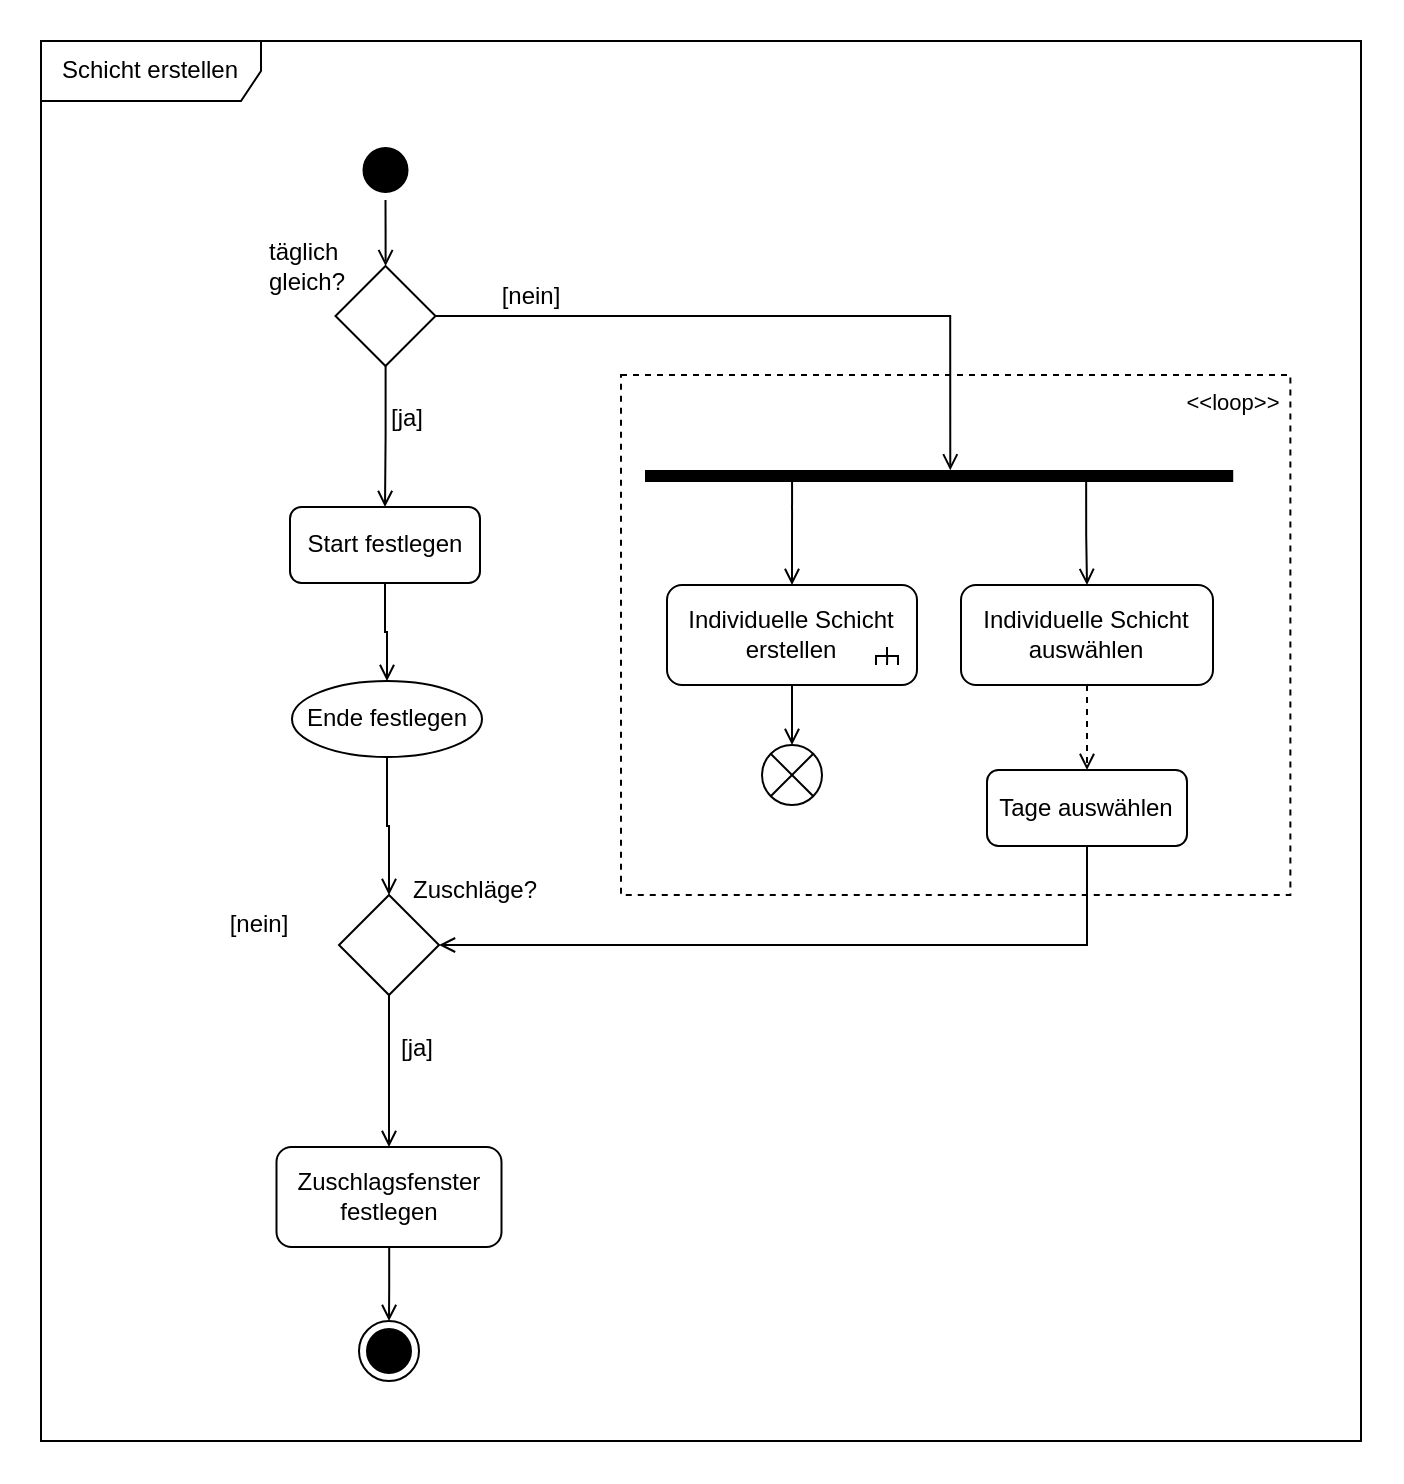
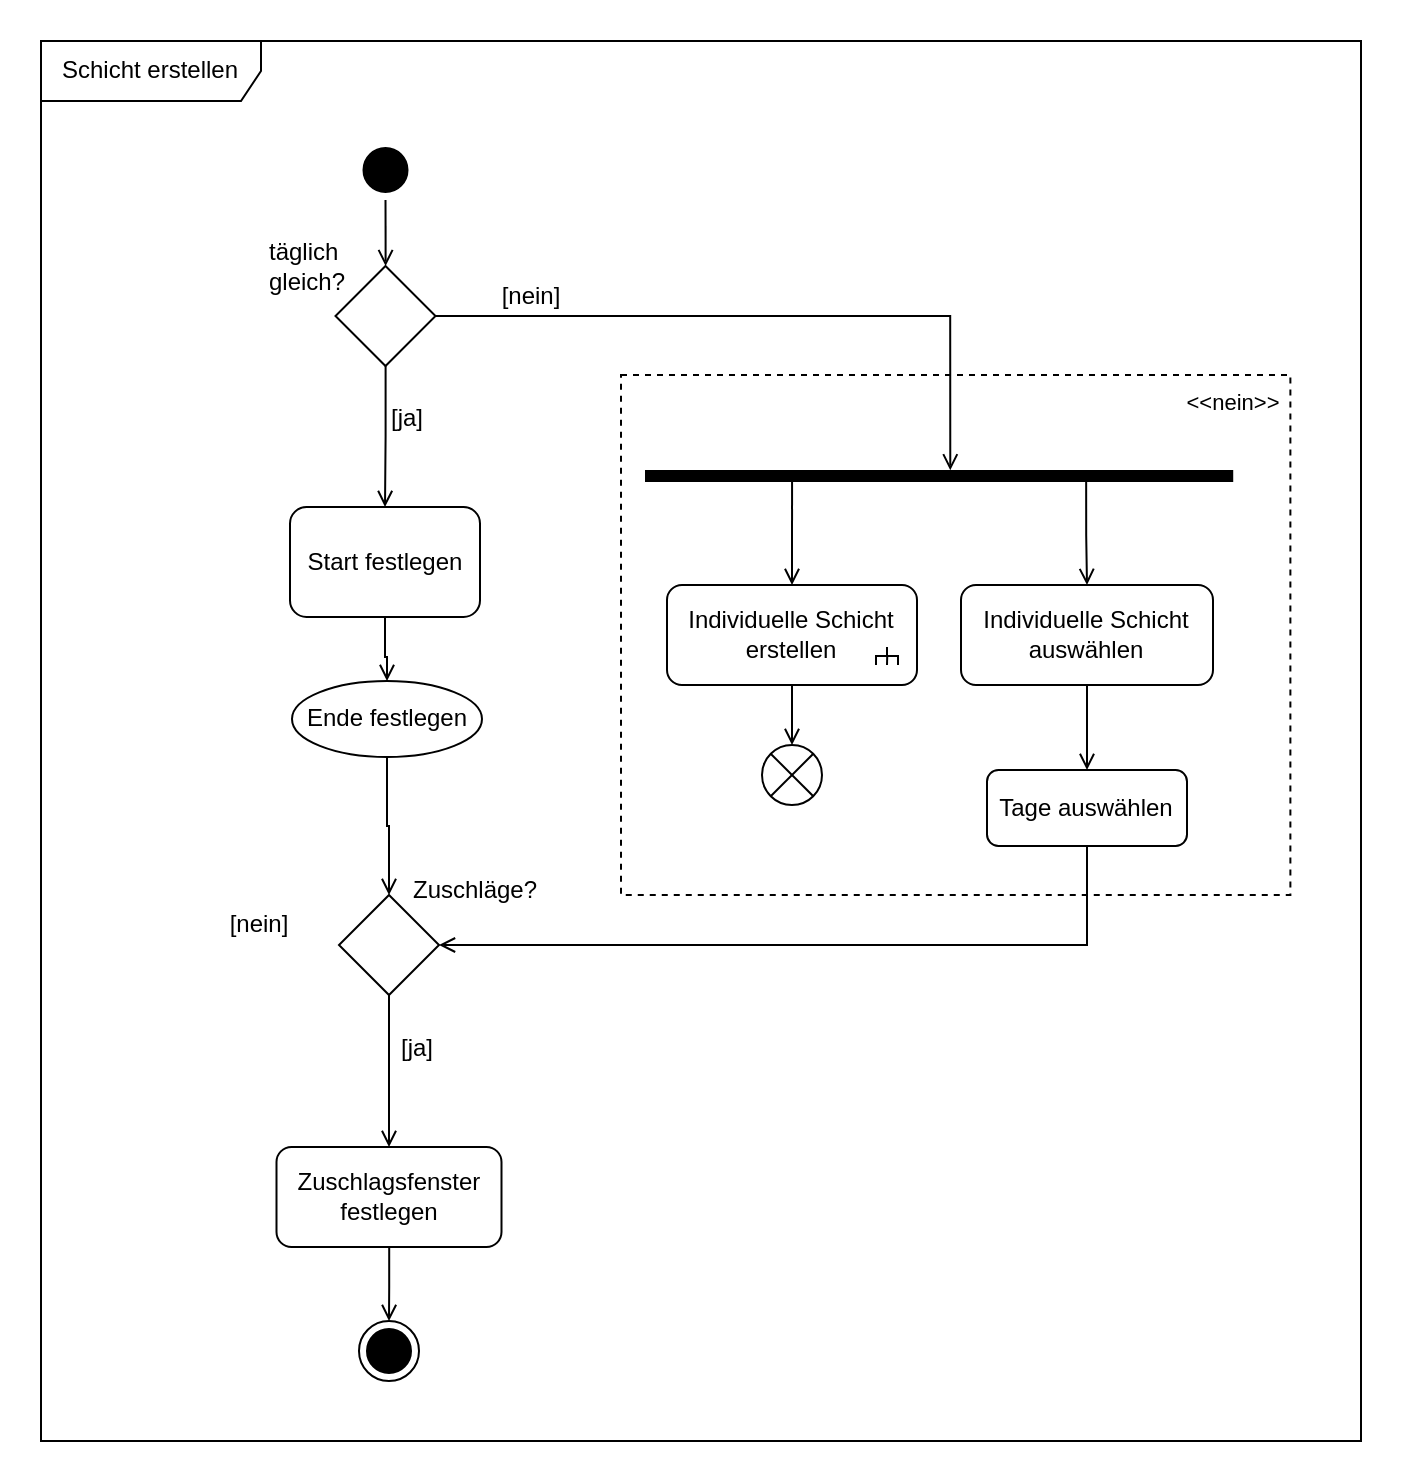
node "<<loop>>": label "<<loop>>" -> "<<nein>>"
node "Start festlegen": size 190x76 -> 190x110
edge "Individuelle Schicht auswählen" -> "Tage auswählen": style dashed -> solid
